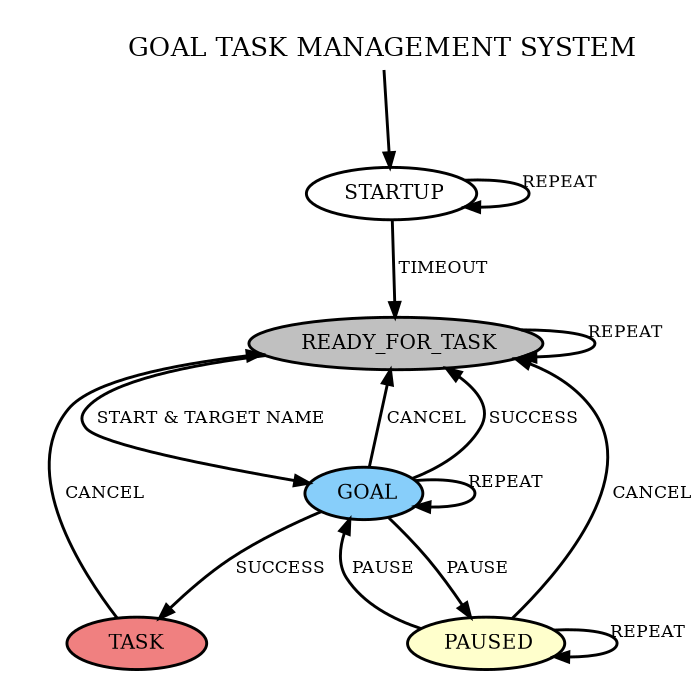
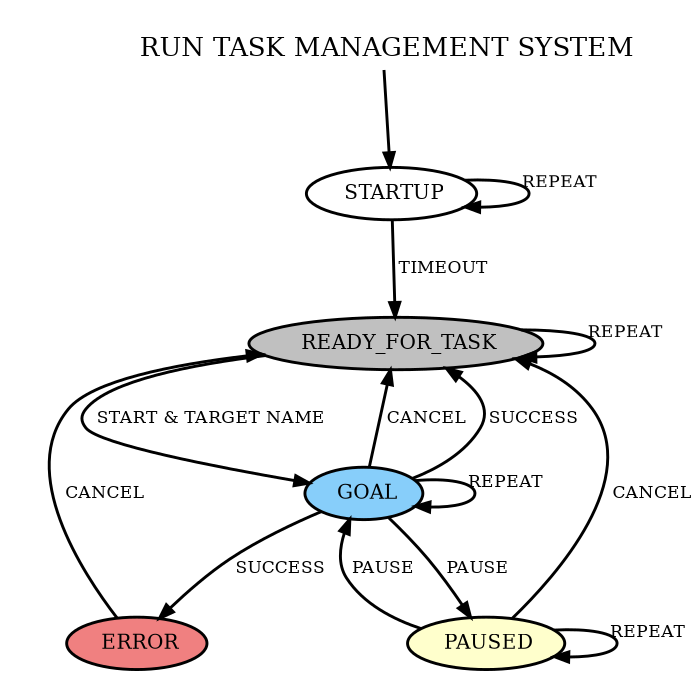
node "GOAL TASK MANAGEMENT SYSTEM": label "GOAL TASK MANAGEMENT SYSTEM" -> "RUN TASK MANAGEMENT SYSTEM"
node "TASK": label "TASK" -> "ERROR"
